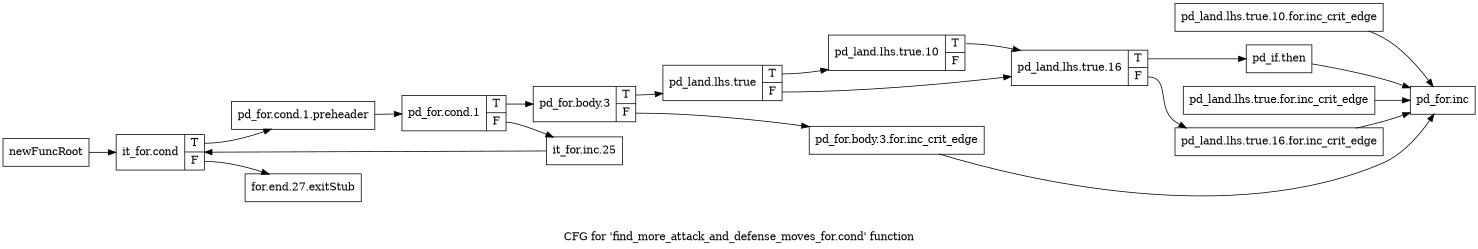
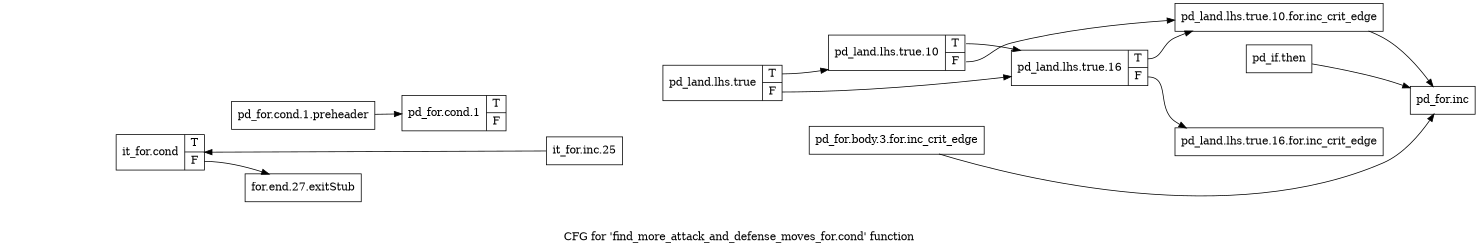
edge "pd_land.lhs.true.10" -> "pd_land.lhs.true.10.for.inc_crit_edge": added
edge "pd_land.lhs.true.16" -> "pd_if.then": now "pd_land.lhs.true.16" -> "pd_land.lhs.true.10.for.inc_crit_edge"
node "pd_land.lhs.true.for.inc_crit_edge": removed
node "pd_for.body.3": removed
edge "pd_land.lhs.true.16.for.inc_crit_edge" -> "pd_for.inc": removed
edge "pd_for.cond.1" -> "it_for.inc.25": removed
edge "it_for.cond" -> "pd_for.cond.1.preheader": removed
node "newFuncRoot": removed
